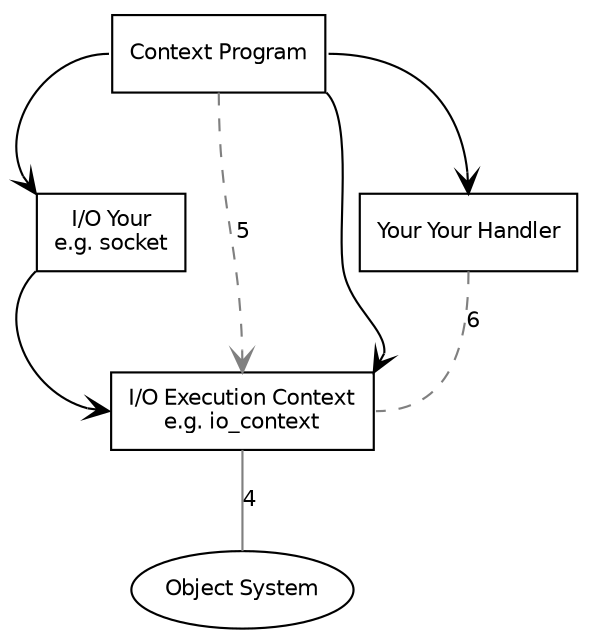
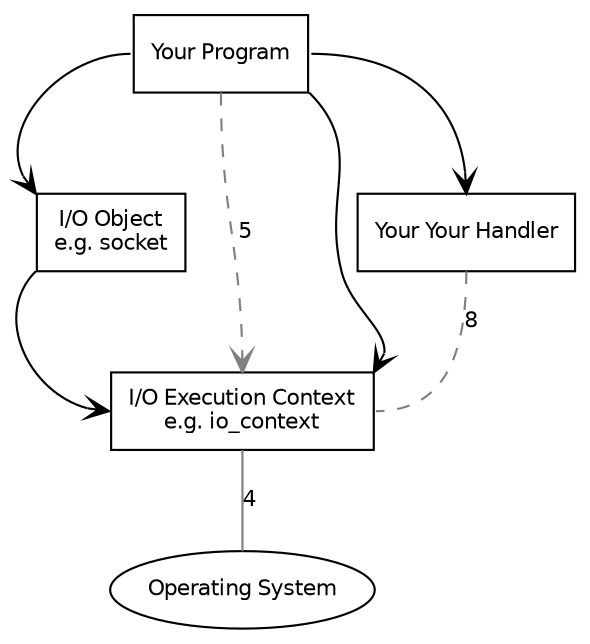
node "Context Program": label "Context Program" -> "Your Program"
node "I/O Your e.g. socket": label "I/O Your e.g. socket" -> "I/O Object e.g. socket"
edge "Your Your Handler" -- "I/O Execution Context e.g. io_context": label "6" -> "8"
node "Object System": label "Object System" -> "Operating System"
